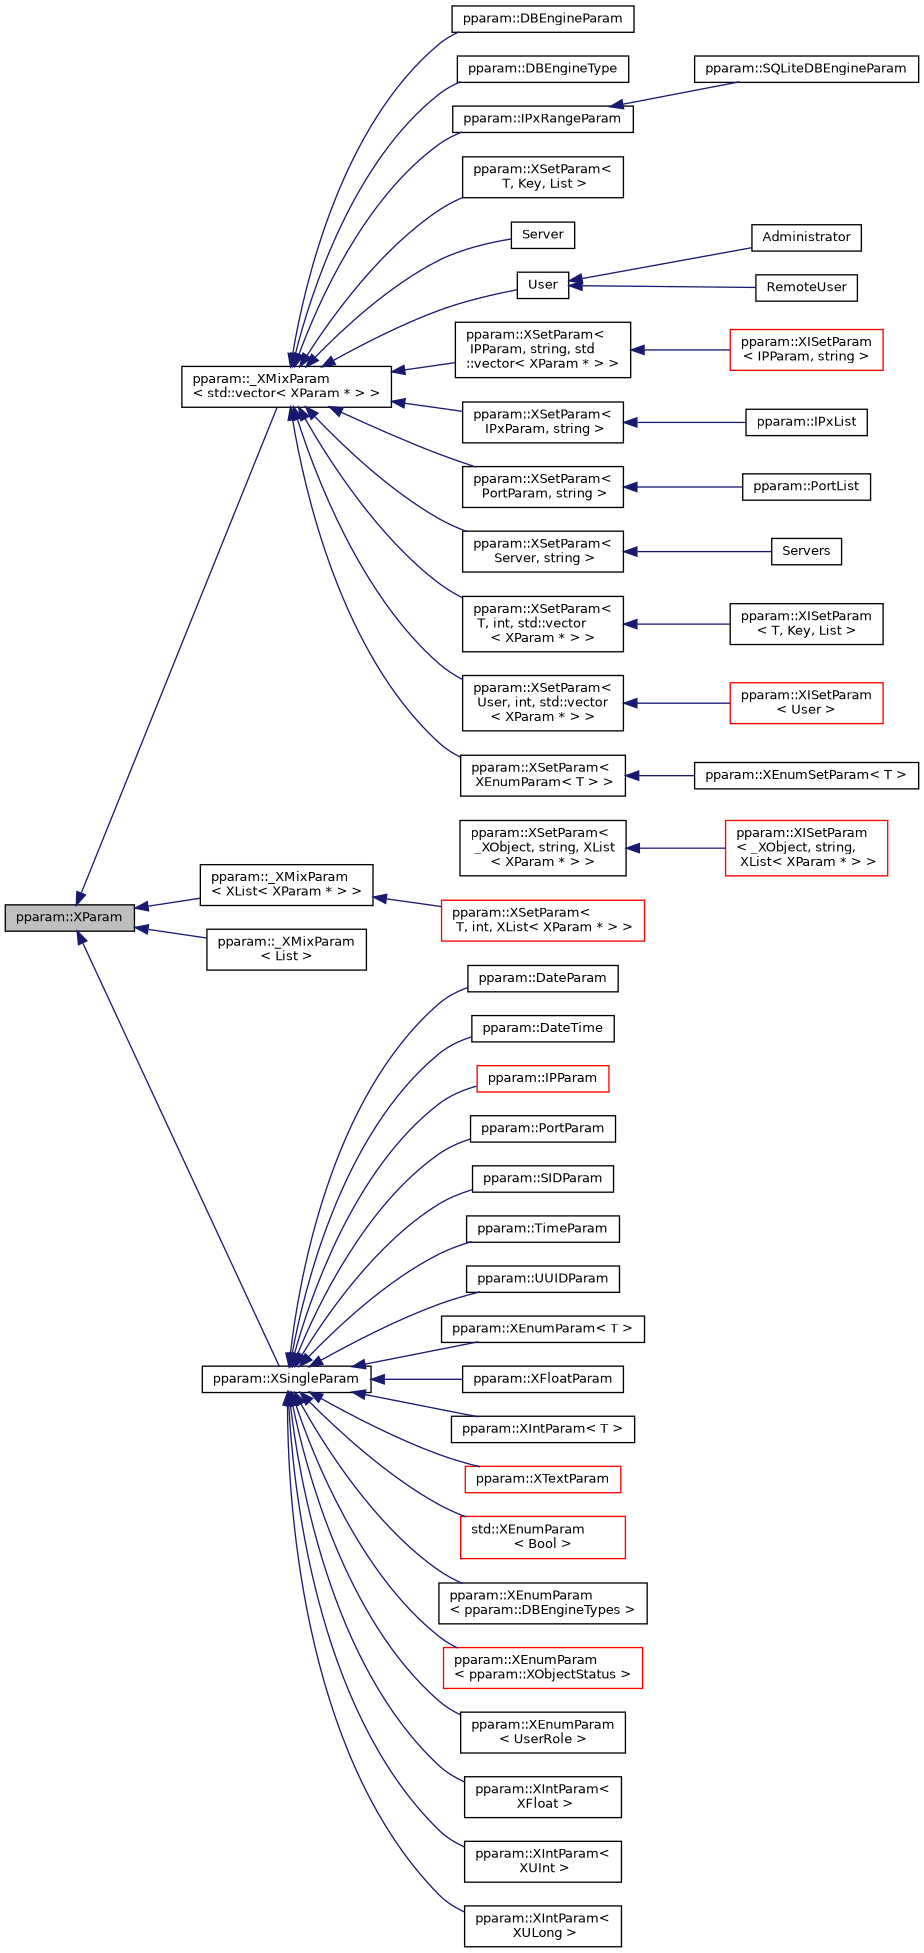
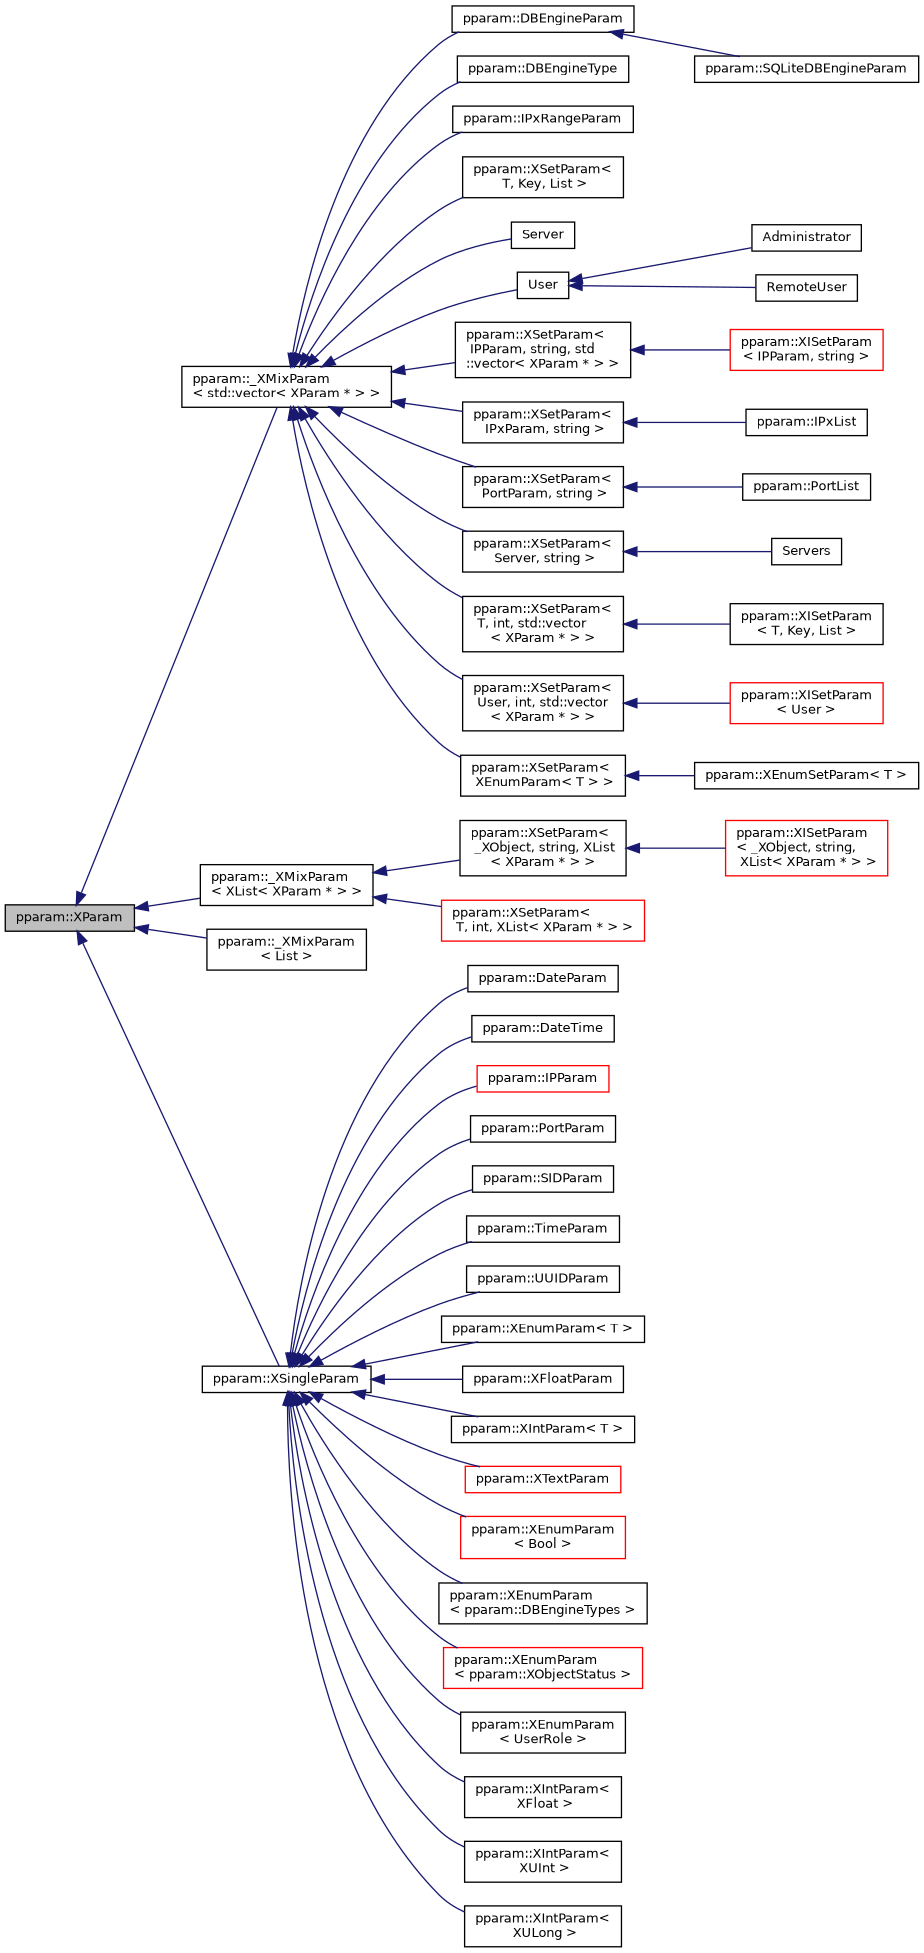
edge "pparam::SQLiteDBEngineParam" -> "pparam::IPxRangeParam": now "pparam::SQLiteDBEngineParam" -> "pparam::DBEngineParam"
edge "pparam::XSetParam< _XObject, string, XList < XParam * > >" -> "pparam::_XMixParam < XList< XParam * > >": added
node "std::XEnumParam < Bool >": label "std::XEnumParam < Bool >" -> "pparam::XEnumParam < Bool >"
